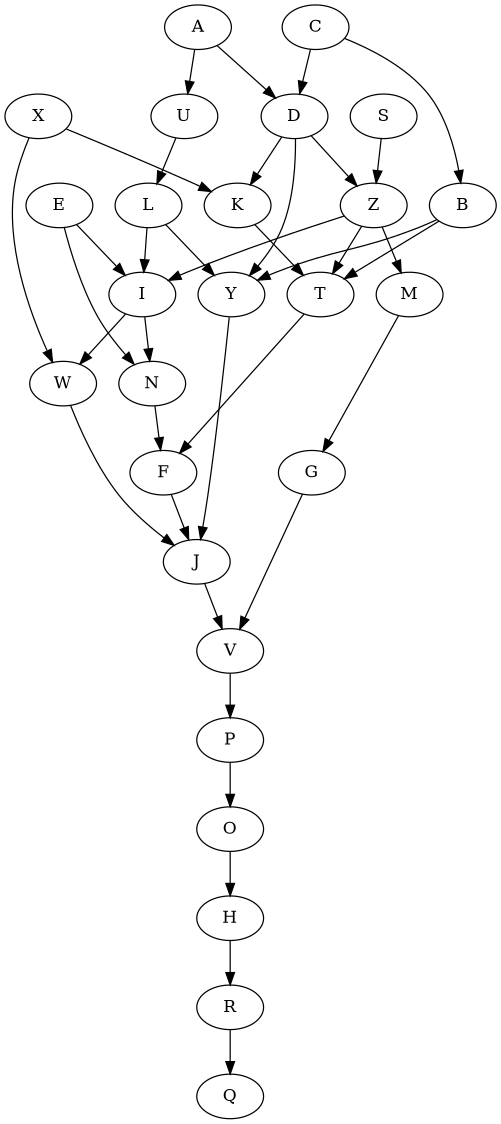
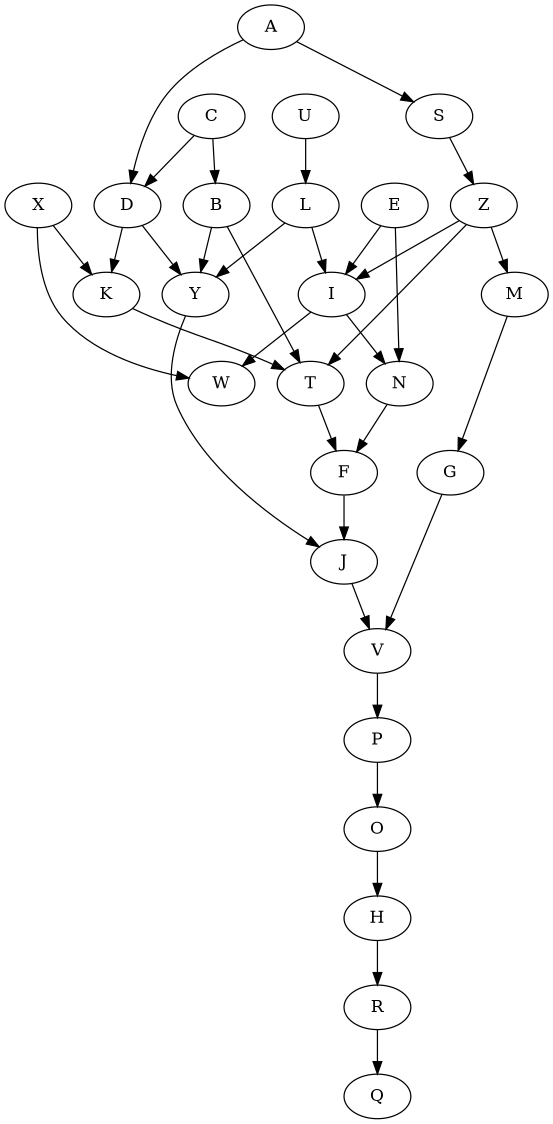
edge "A" -> "U": now "A" -> "S"
edge "D" -> "Z": removed
edge "W" -> "J": removed
